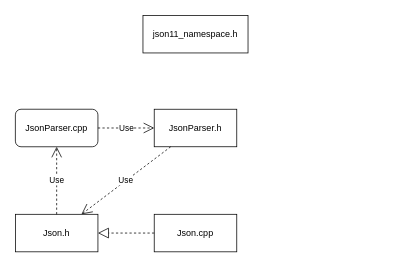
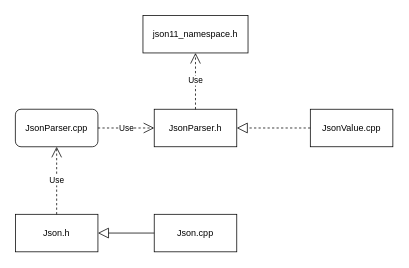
edge "JsonValue.cpp" -> "JsonParser.h": added
node "JsonValue.cpp": added
edge "JsonParser.h" -> "Json.h": now "JsonParser.h" -> "json11_namespace.h"
edge "Json.cpp" -> "Json.h": style dashed -> solid
